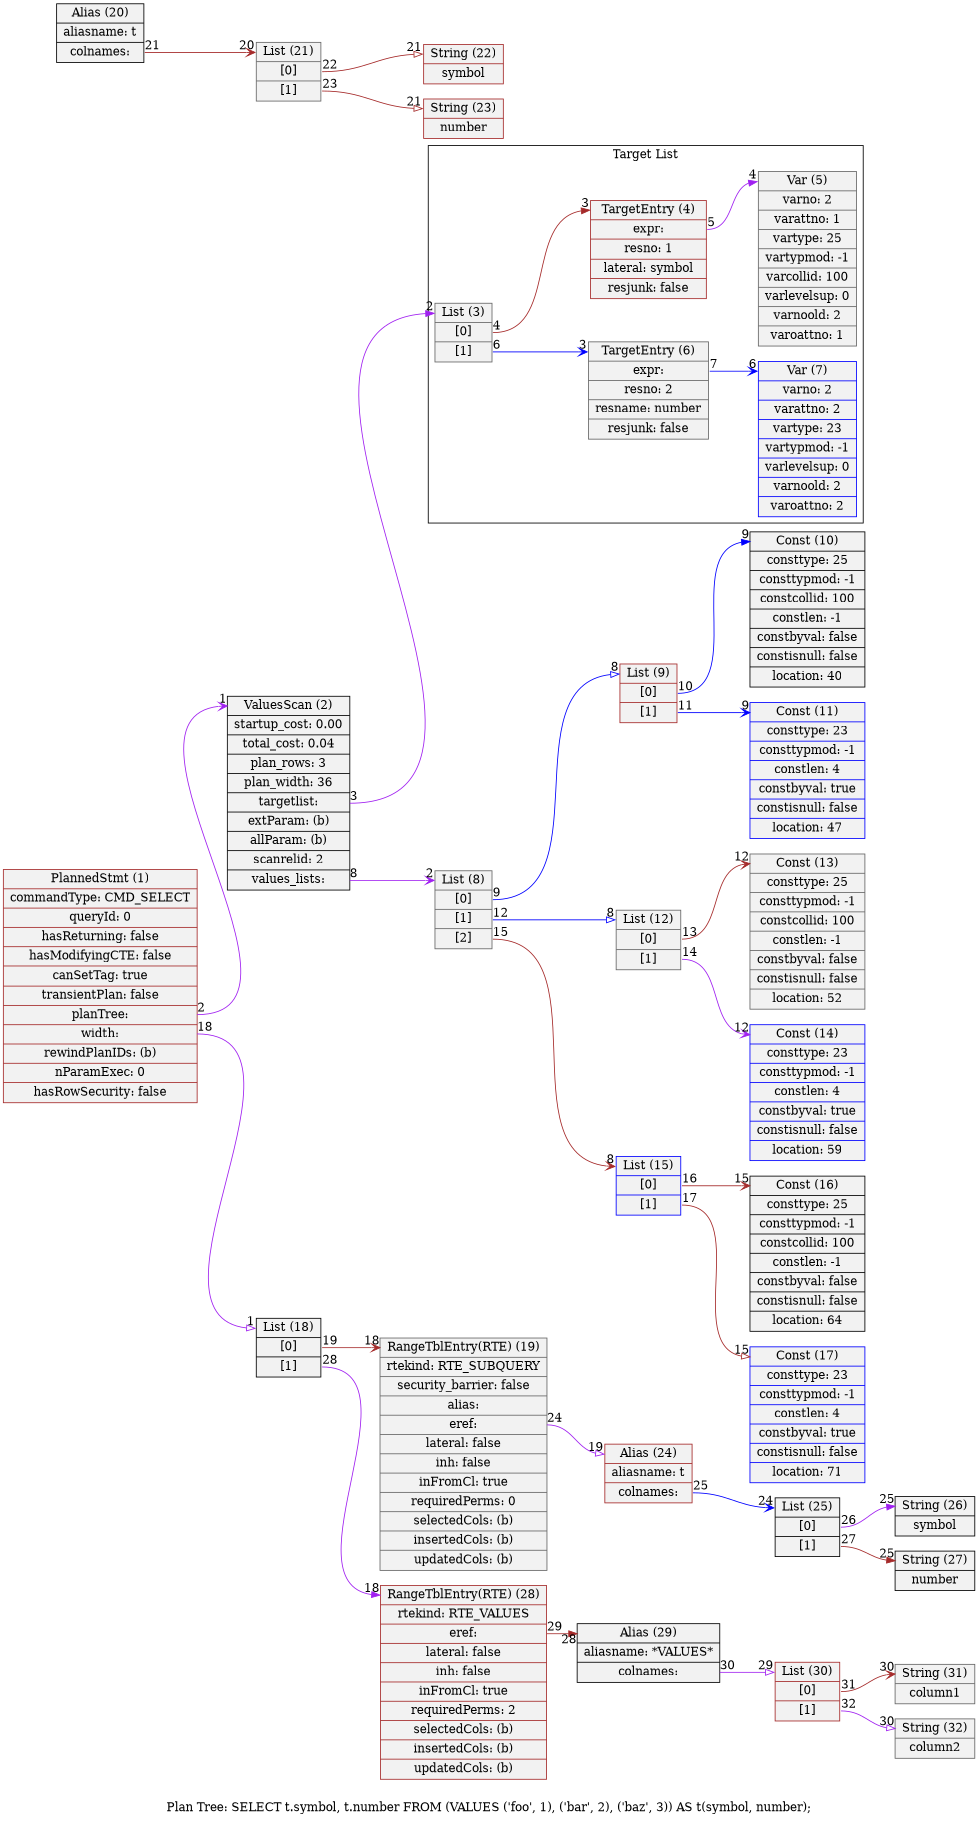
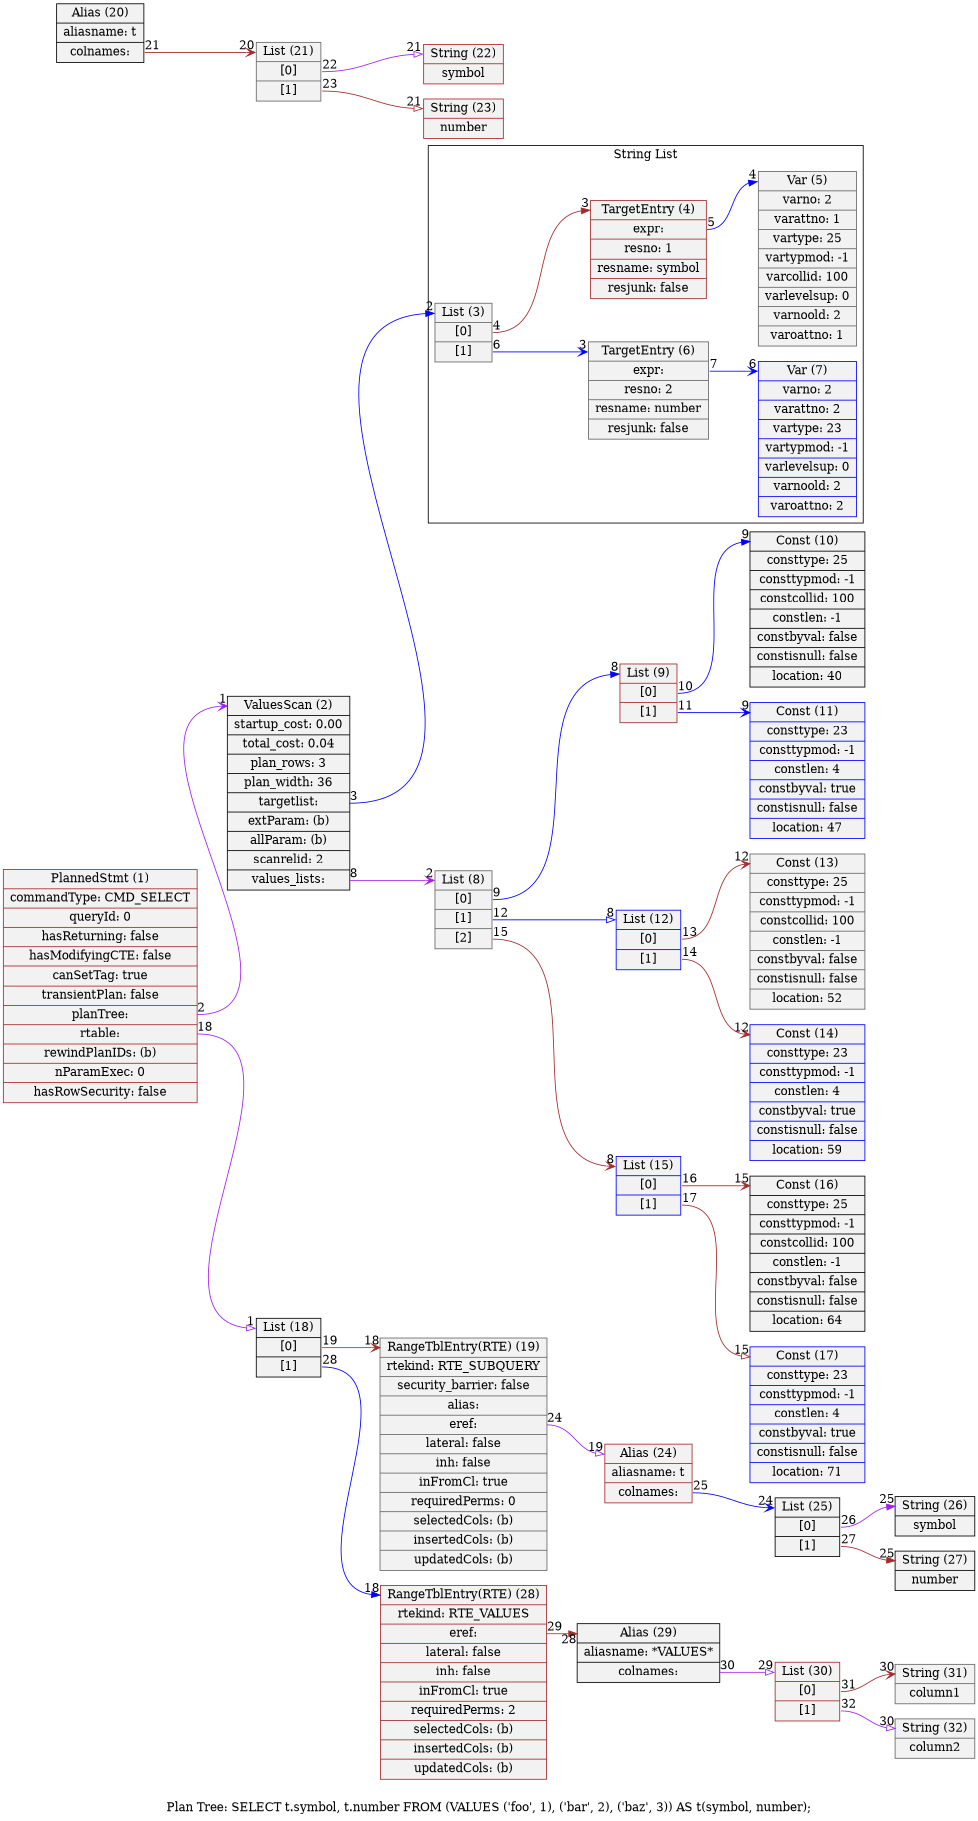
edge "List (21)" -> "String (22)": color brown -> purple
cluster "Target List": label "Target List" -> "String List"
edge "TargetEntry (4)" -> "Var (5)": color purple -> blue
node "TargetEntry (4)": text "lateral: symbol" -> "resname: symbol"
edge "ValuesScan (2)" -> "List (3)": color purple -> blue
edge "List (8)" -> "List (9)": arrowhead onormal -> normal
node "List (12)": color gray40 -> blue
edge "List (12)" -> "Const (14)": color purple -> brown
node "PlannedStmt (1)": text "width:" -> "rtable:"
edge "List (18)" -> "RangeTblEntry(RTE) (28)": color purple -> blue
